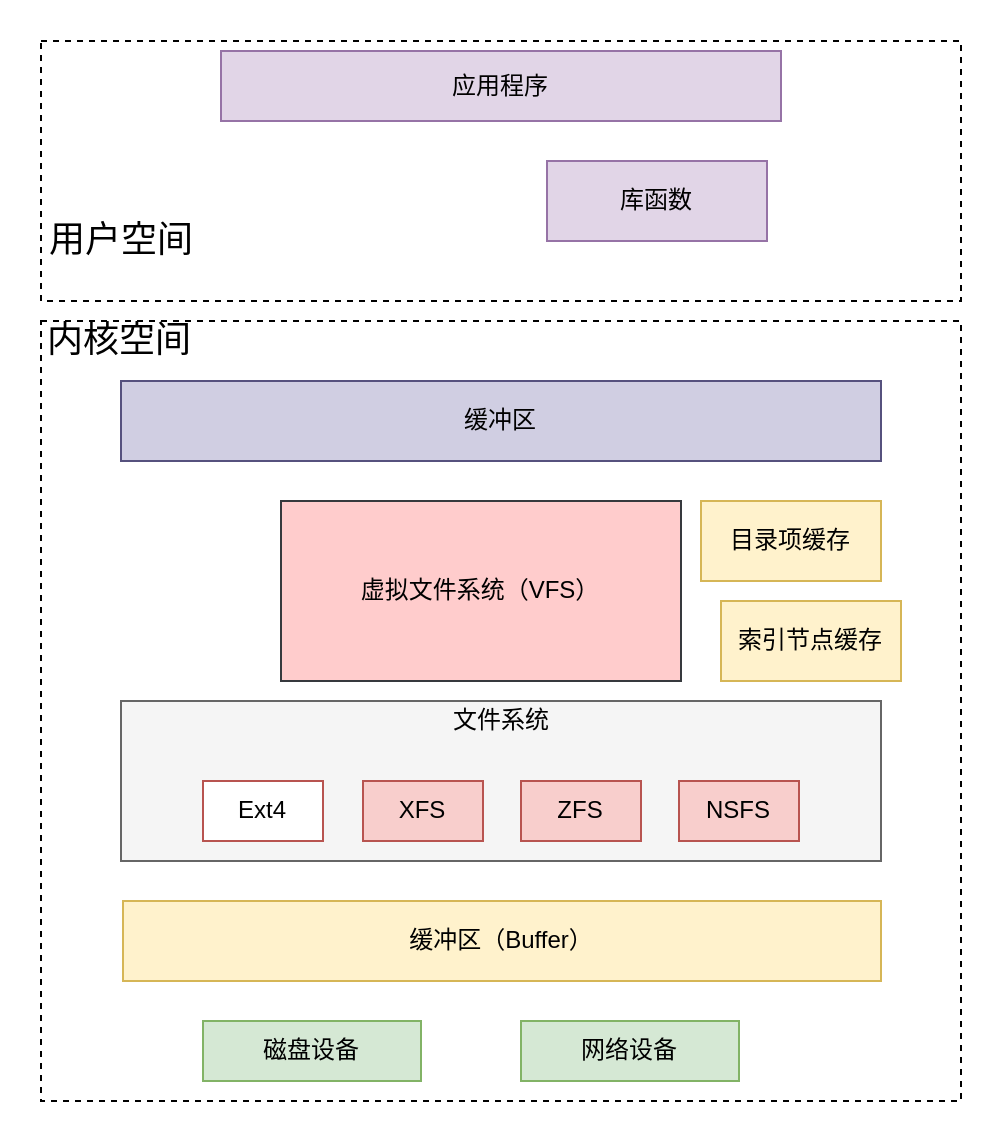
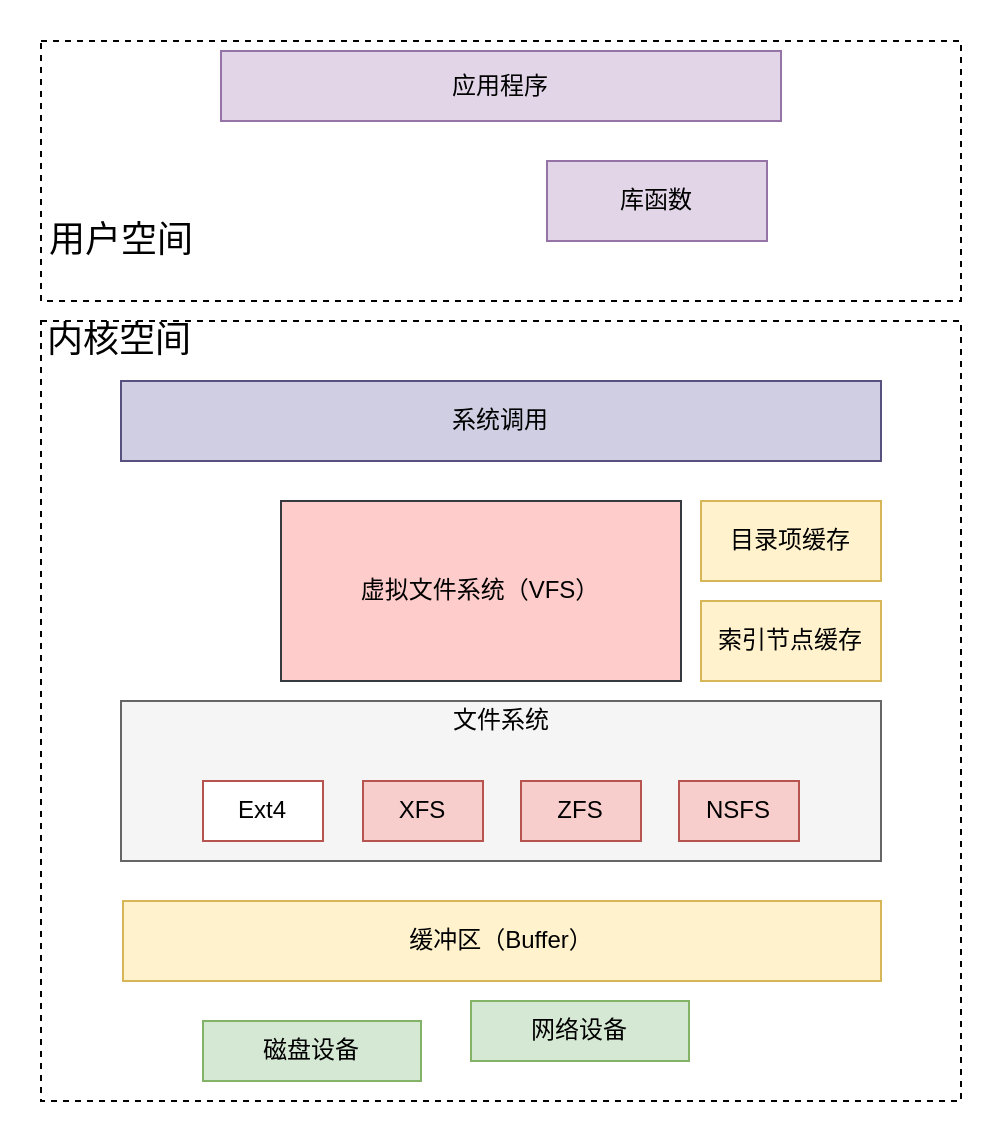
node "缓冲区": label "缓冲区" -> "系统调用"
node "索引节点缓存": moved (811, 641) -> (791, 641)
node "网络设备": moved (630, 1051) -> (580, 1031)
